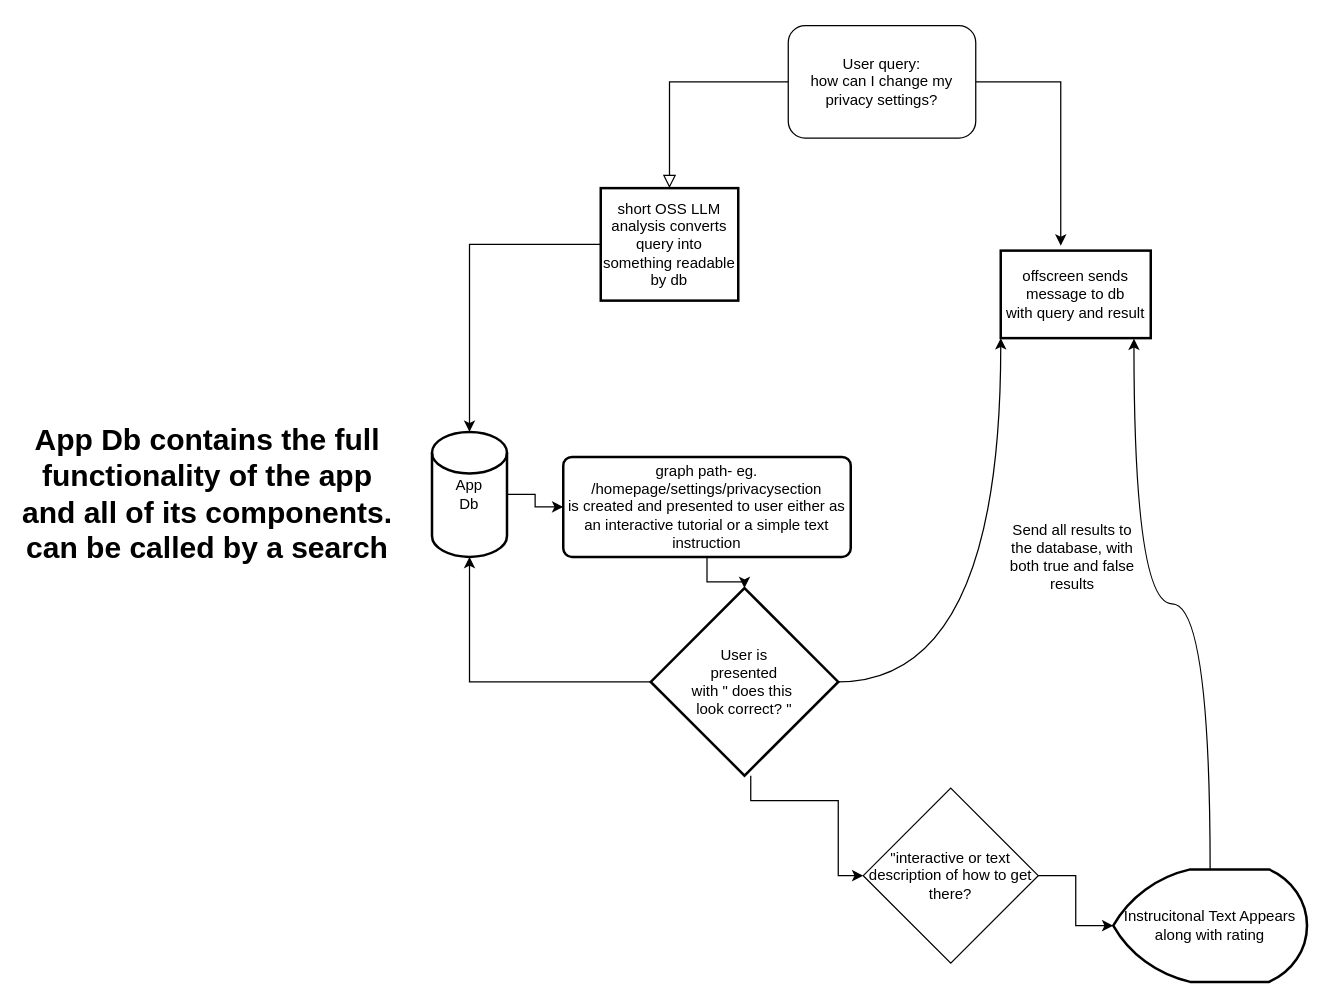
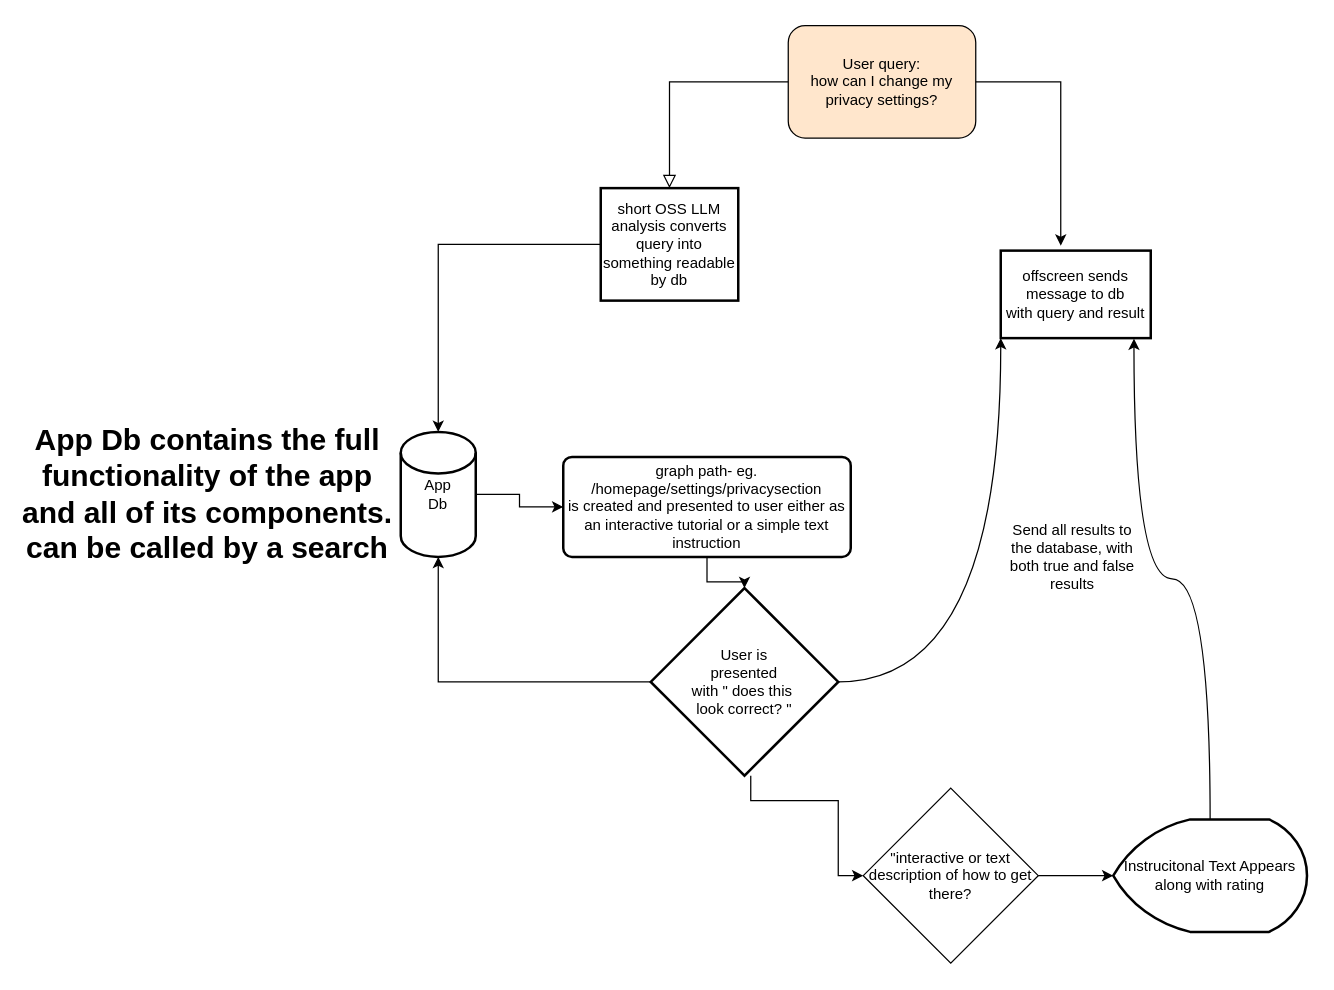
node "User query: how can I change my privacy settings?": fillcolor #ffffff -> #ffe6cc
node "App Db": moved (469, 494) -> (438, 494)
node "Instrucitonal Text Appears along with rating": moved (1210, 926) -> (1210, 876)
